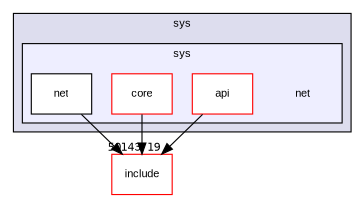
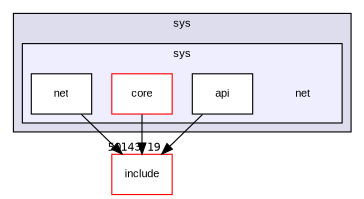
node "api": color red -> black
